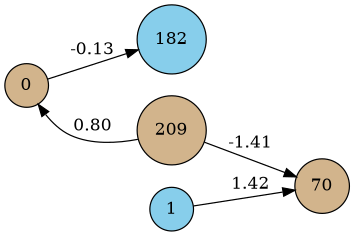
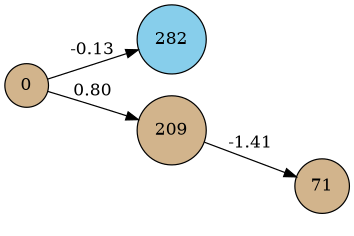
node "182": label "182" -> "282"
edge "209" -> "0": reversed
node "70": label "70" -> "71"
node "1": removed
